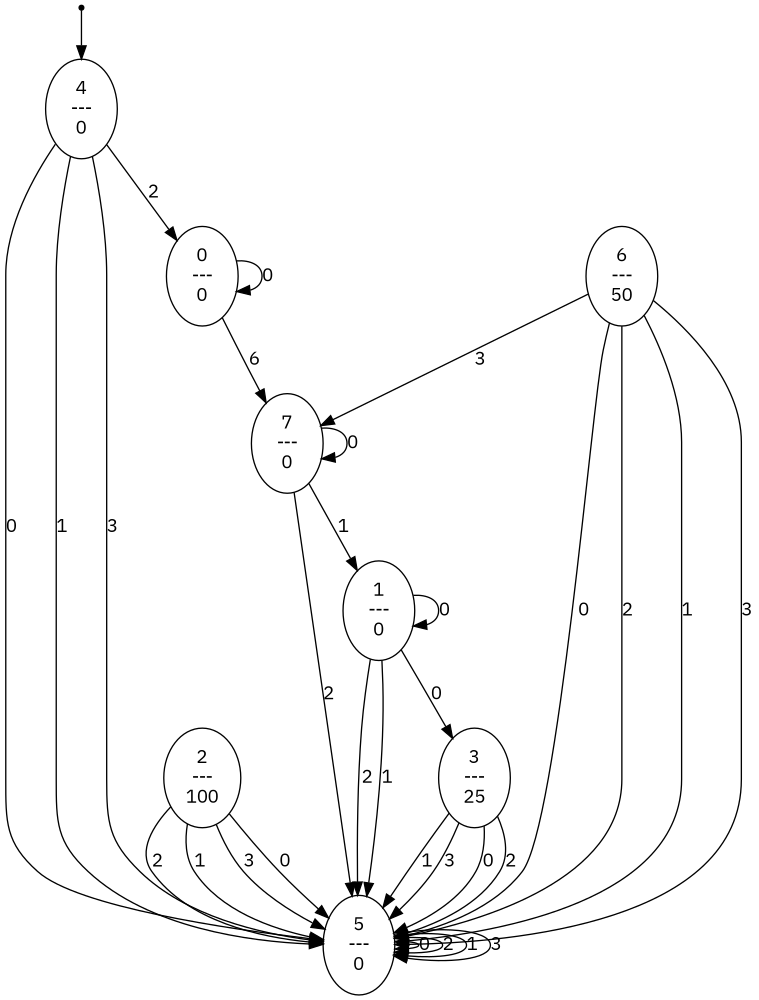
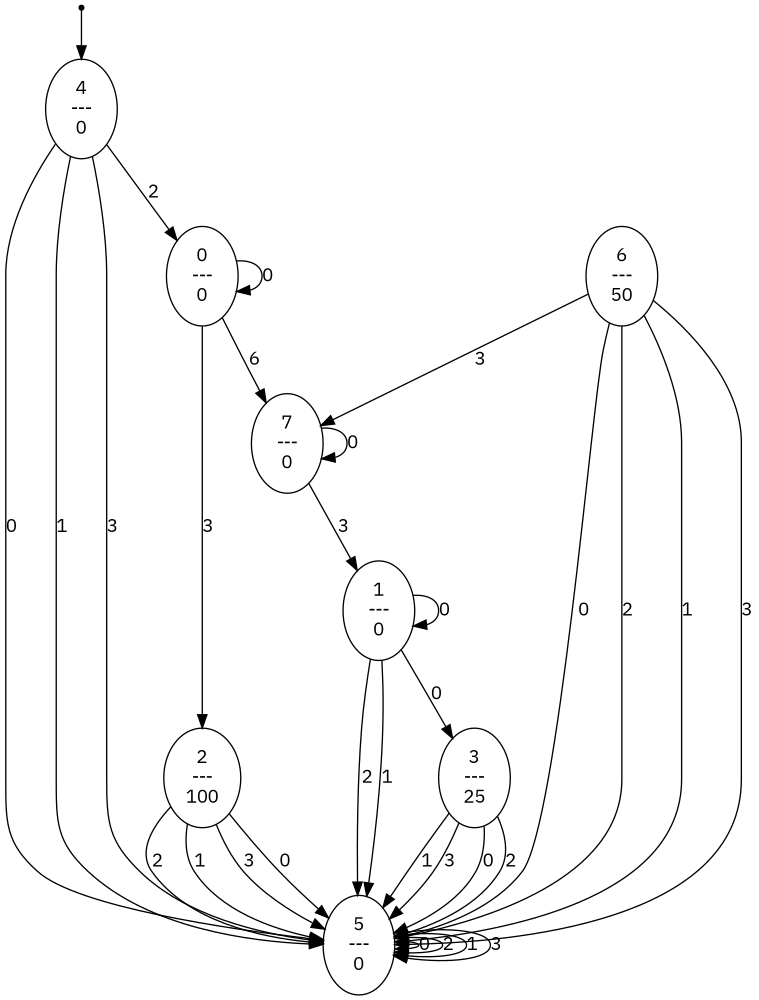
edge "0 --- 0" -> "2 --- 100": added, label "3"
edge "7 --- 0" -> "1 --- 0": label "1" -> "3"
edge "7 --- 0" -> "5 --- 0": removed, label "2"
